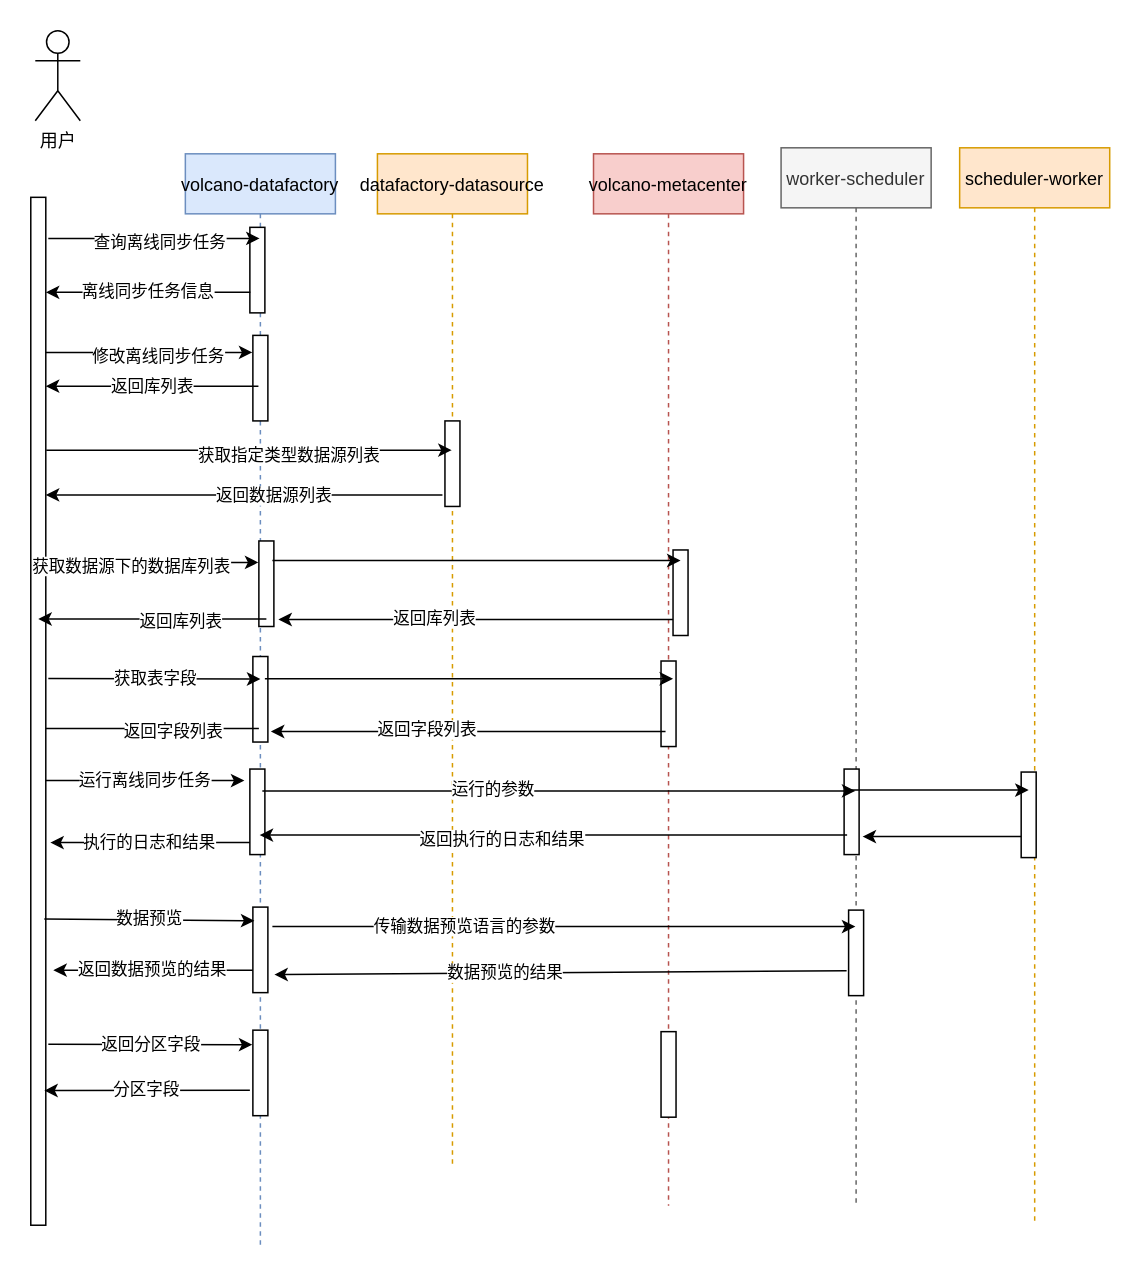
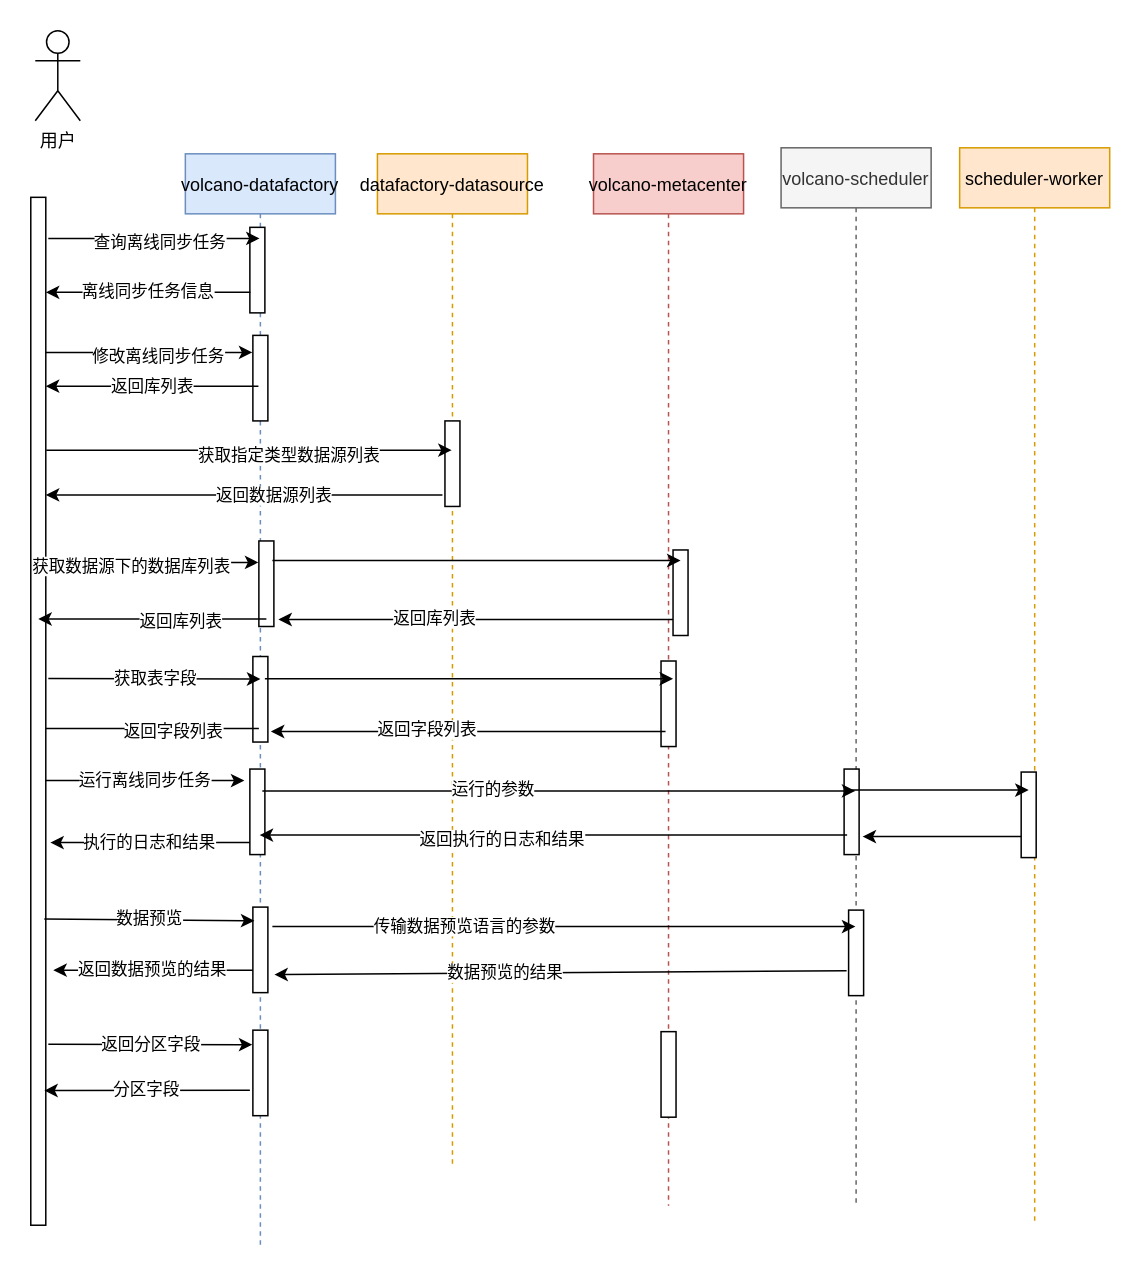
node "worker-scheduler": label "worker-scheduler" -> "volcano-scheduler"
